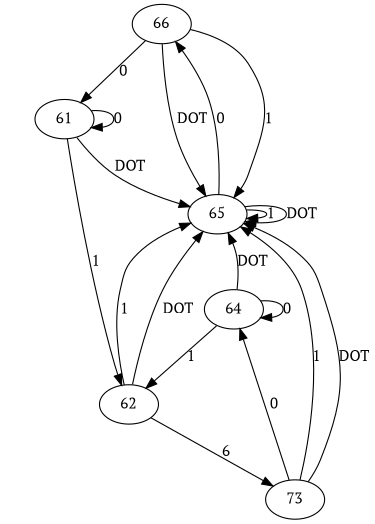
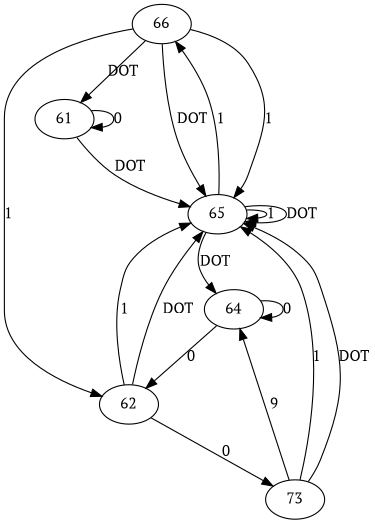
edge "66" -> "61": label "0" -> "DOT"
edge "65" -> "66": label "0" -> "1"
edge "61" -> "62": now "66" -> "62"
edge "64" -> "65": reversed
edge "64" -> "62": label "1" -> "0"
edge "73" -> "64": label "0" -> "9"
edge "62" -> "73": label "6" -> "0"
